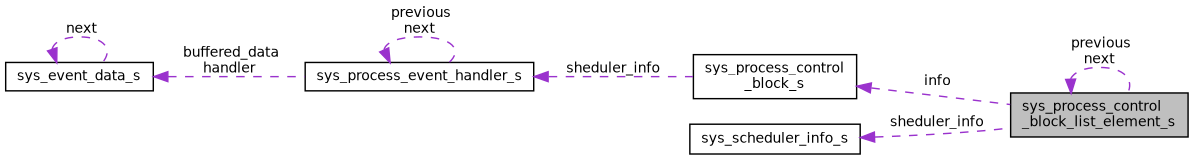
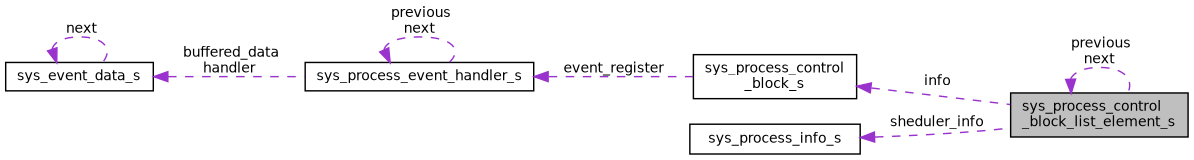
edge "sys_process_control _block_s" -> "sys_process_event_handler_s": label " sheduler_info" -> " event_register"
node "sys_scheduler_info_s": label "sys_scheduler_info_s" -> "sys_process_info_s"
